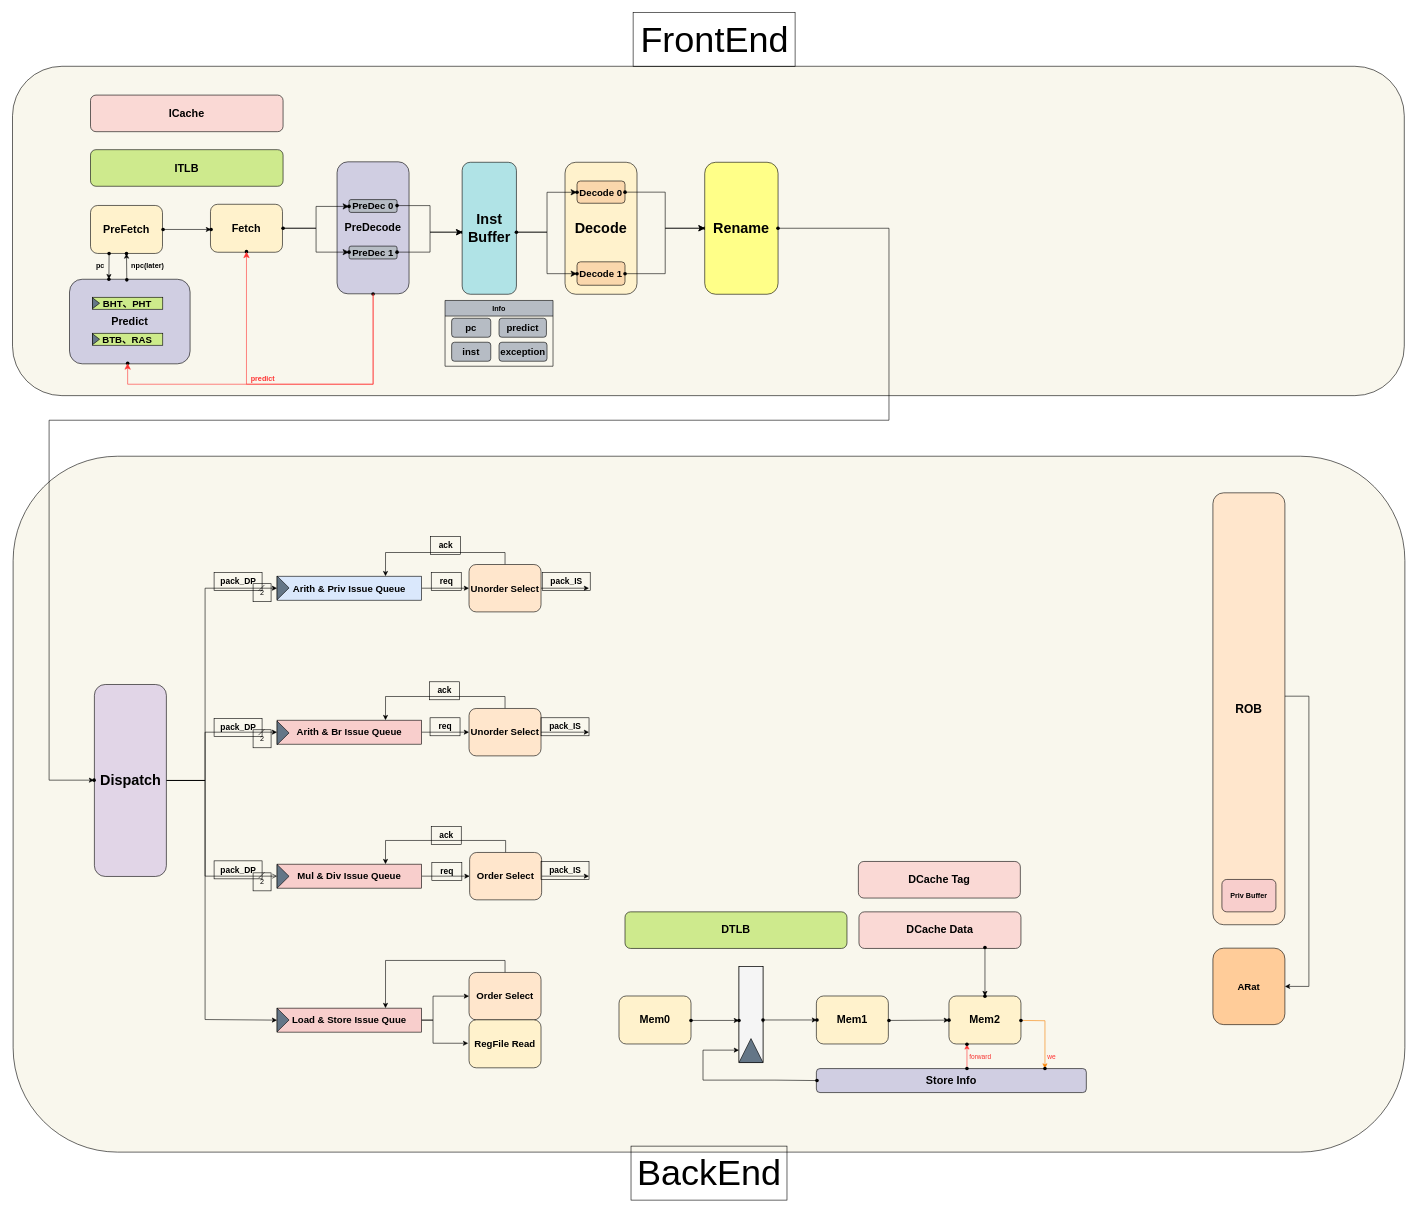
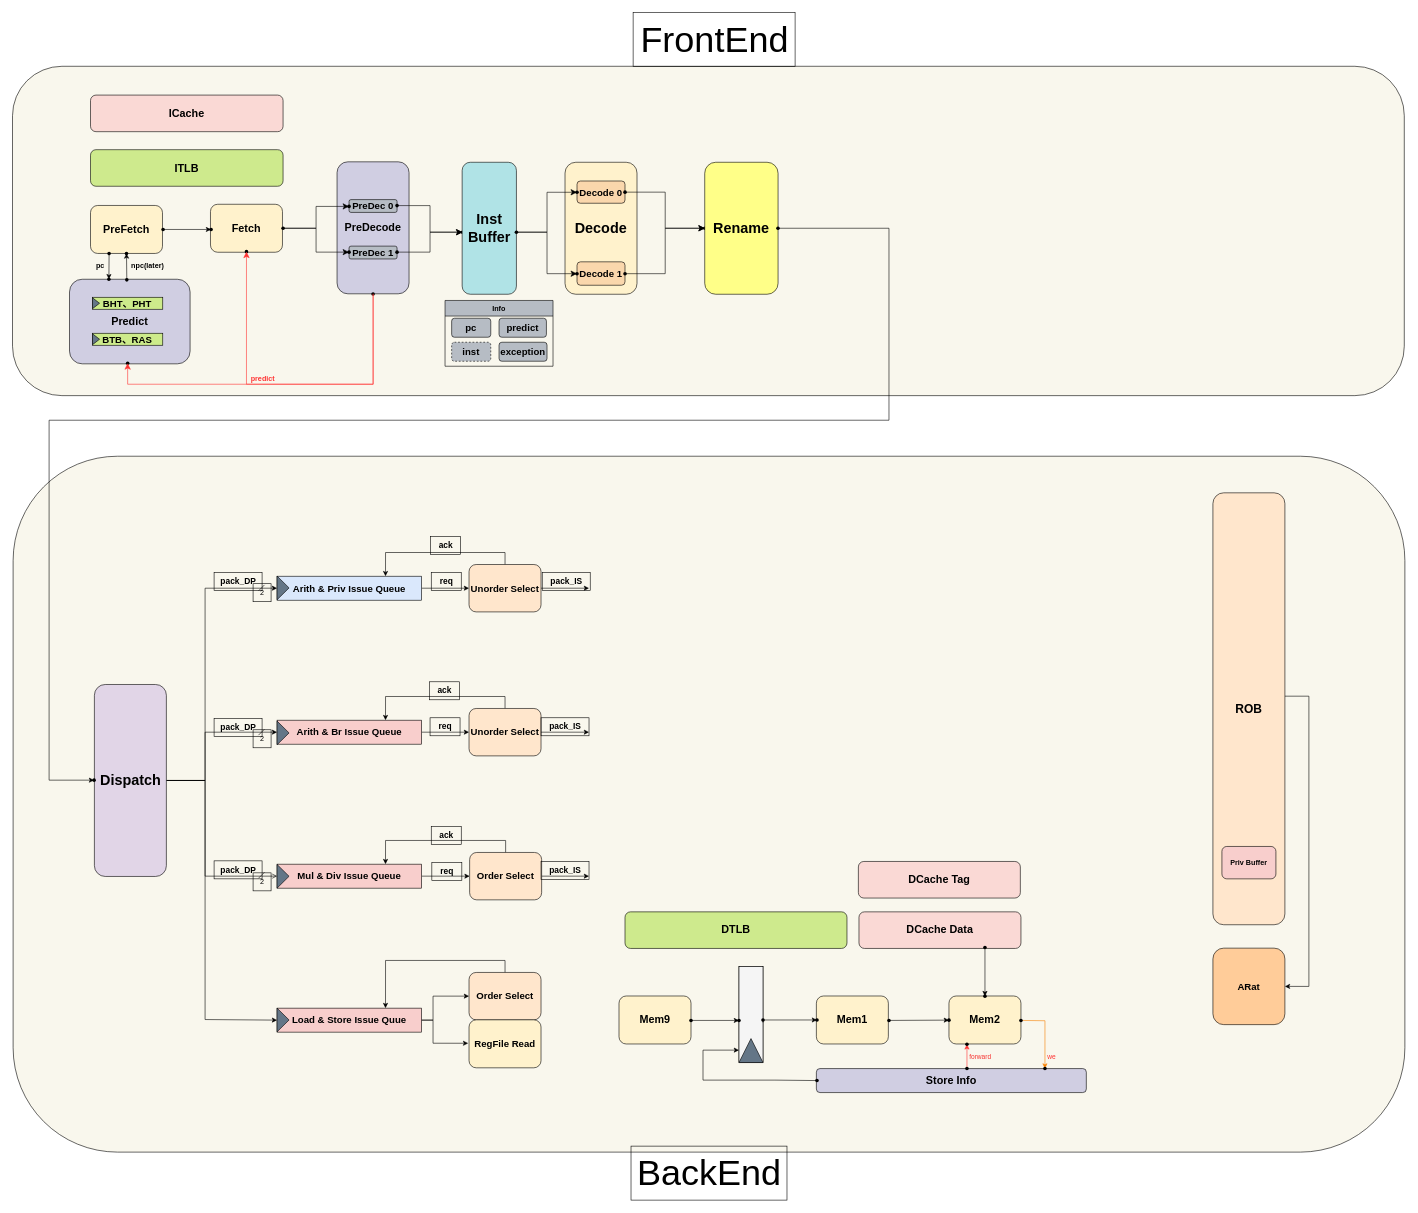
node "inst": style solid -> dashed
node "Priv Buffer": moved (1249, 896) -> (1249, 863)
node "Mem0": label "Mem0" -> "Mem9"
